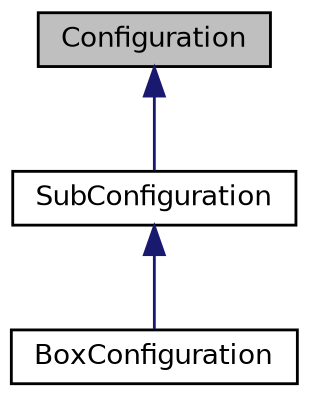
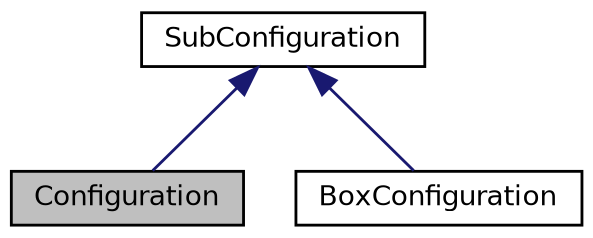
edge "SubConfiguration" -> "Configuration": reversed
